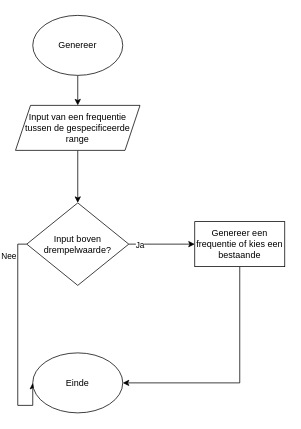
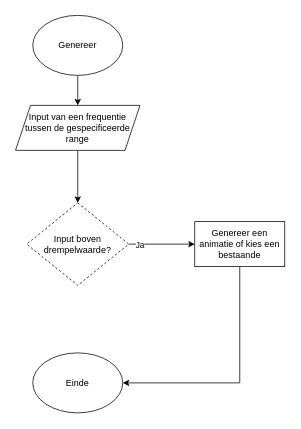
node "Input boven drempelwaarde?": style solid -> dashed
node "Genereer een frequentie of kies een bestaande": label "Genereer een frequentie of kies een bestaande" -> "Genereer een animatie of kies een bestaande"
edge "Input boven drempelwaarde?" -> "Einde": removed, label "Nee"
